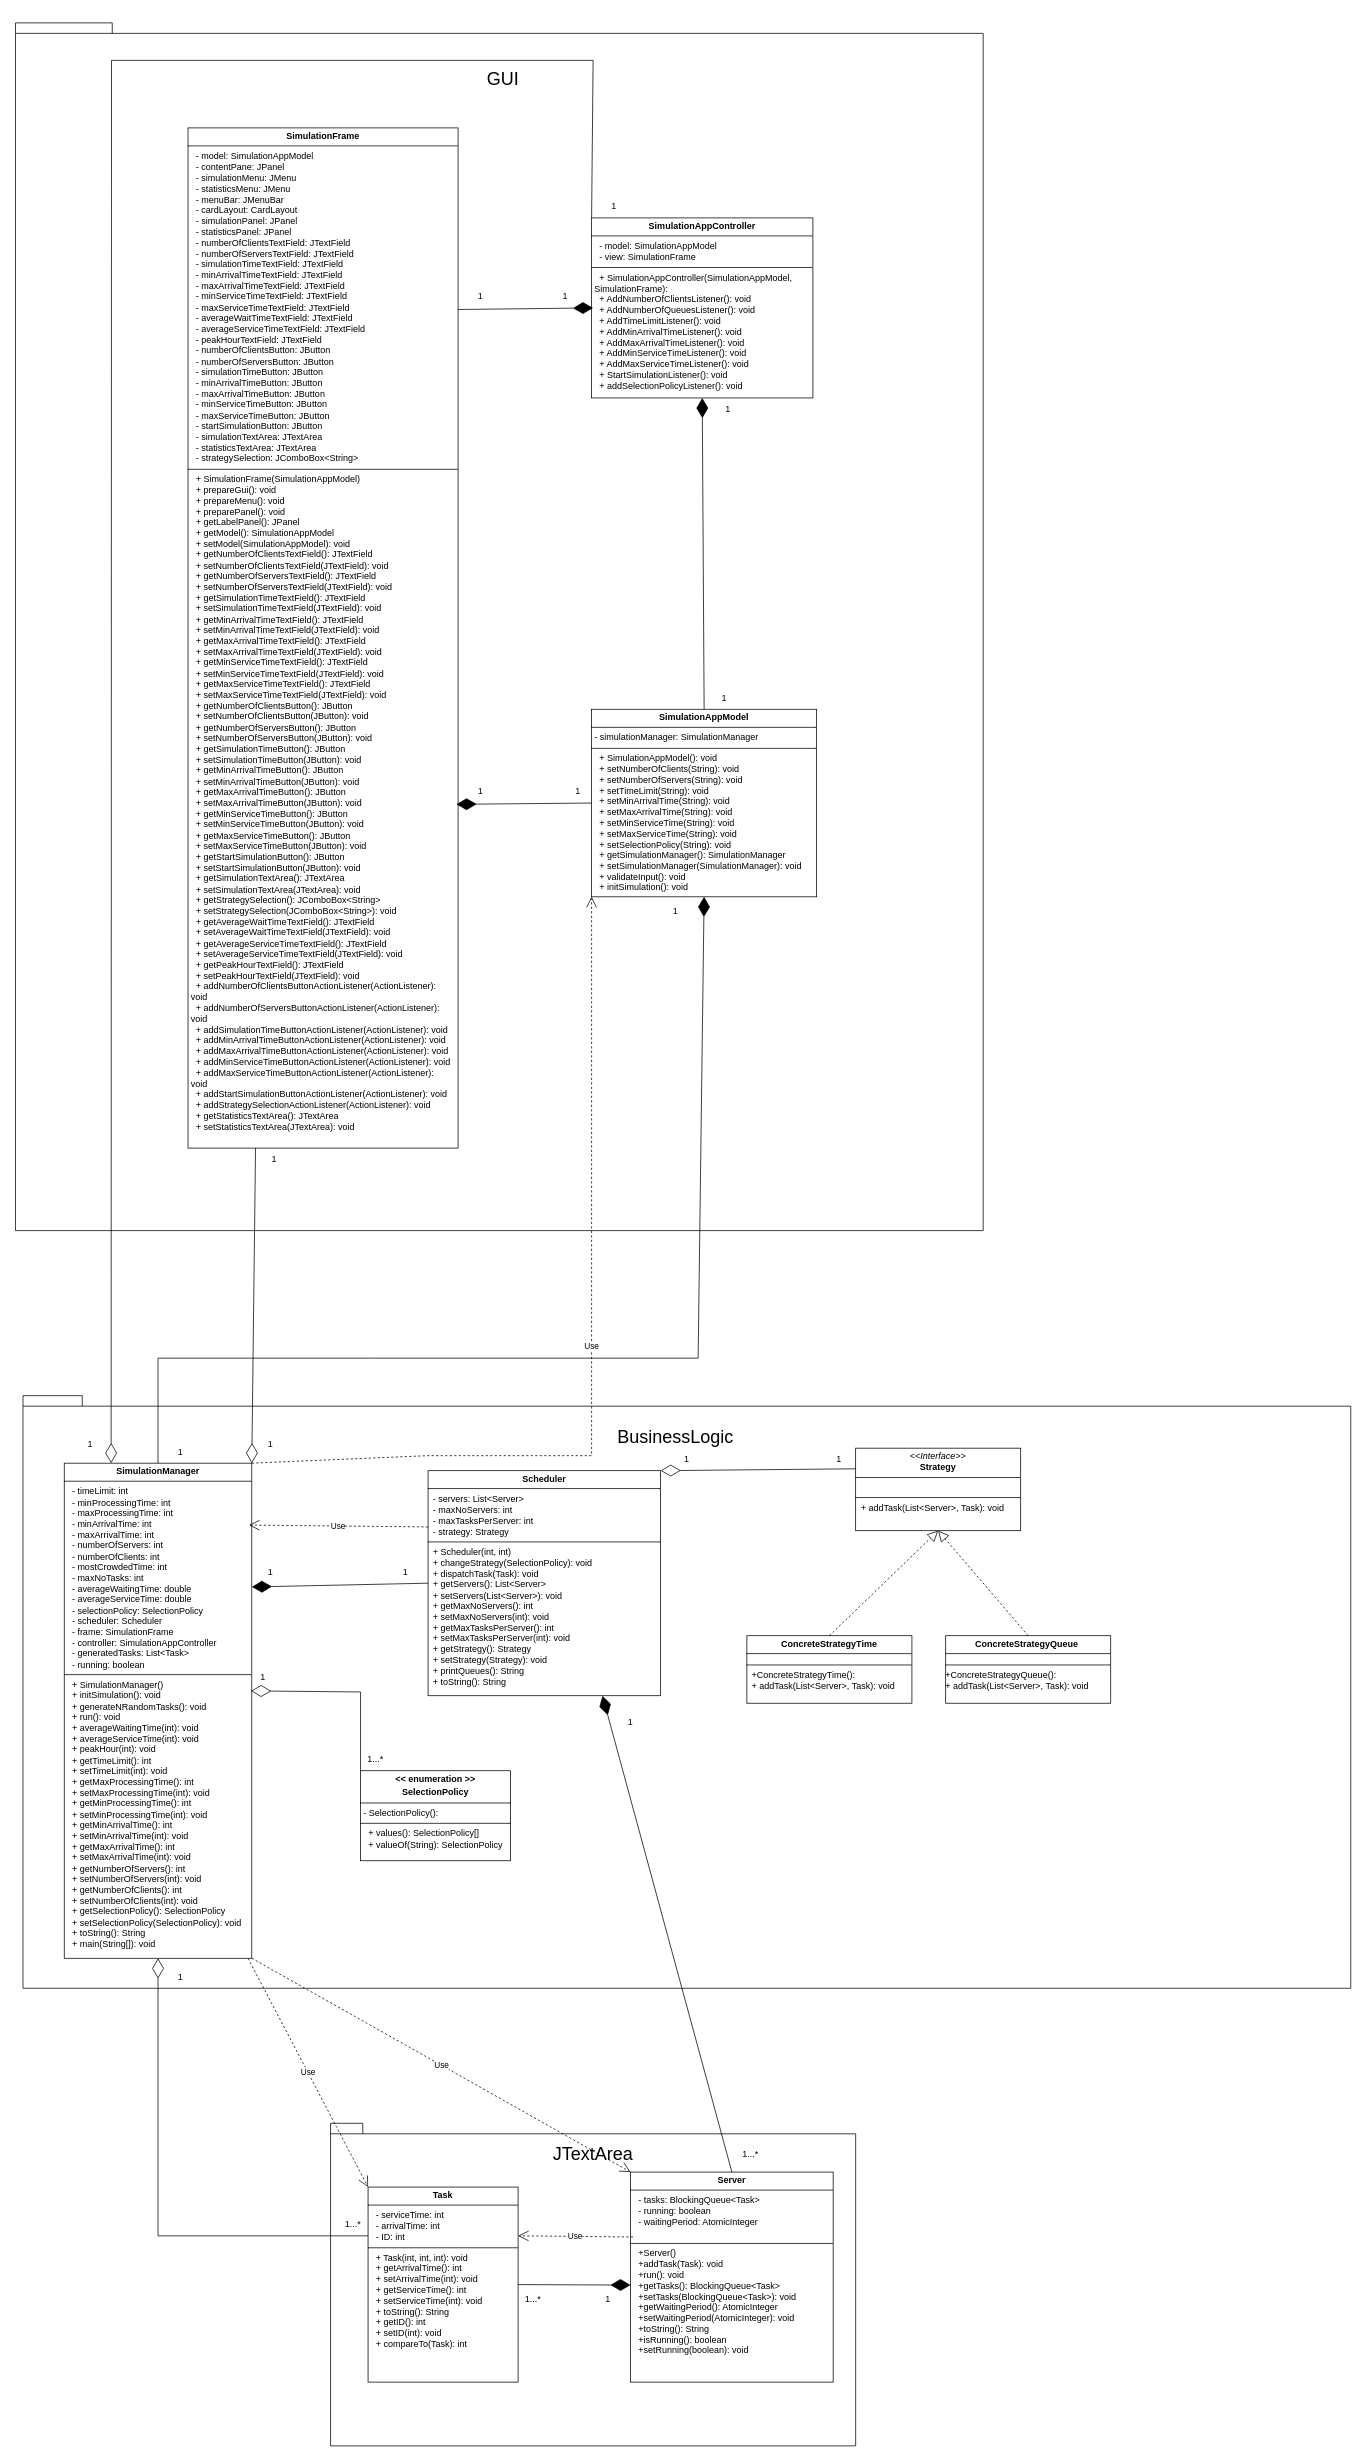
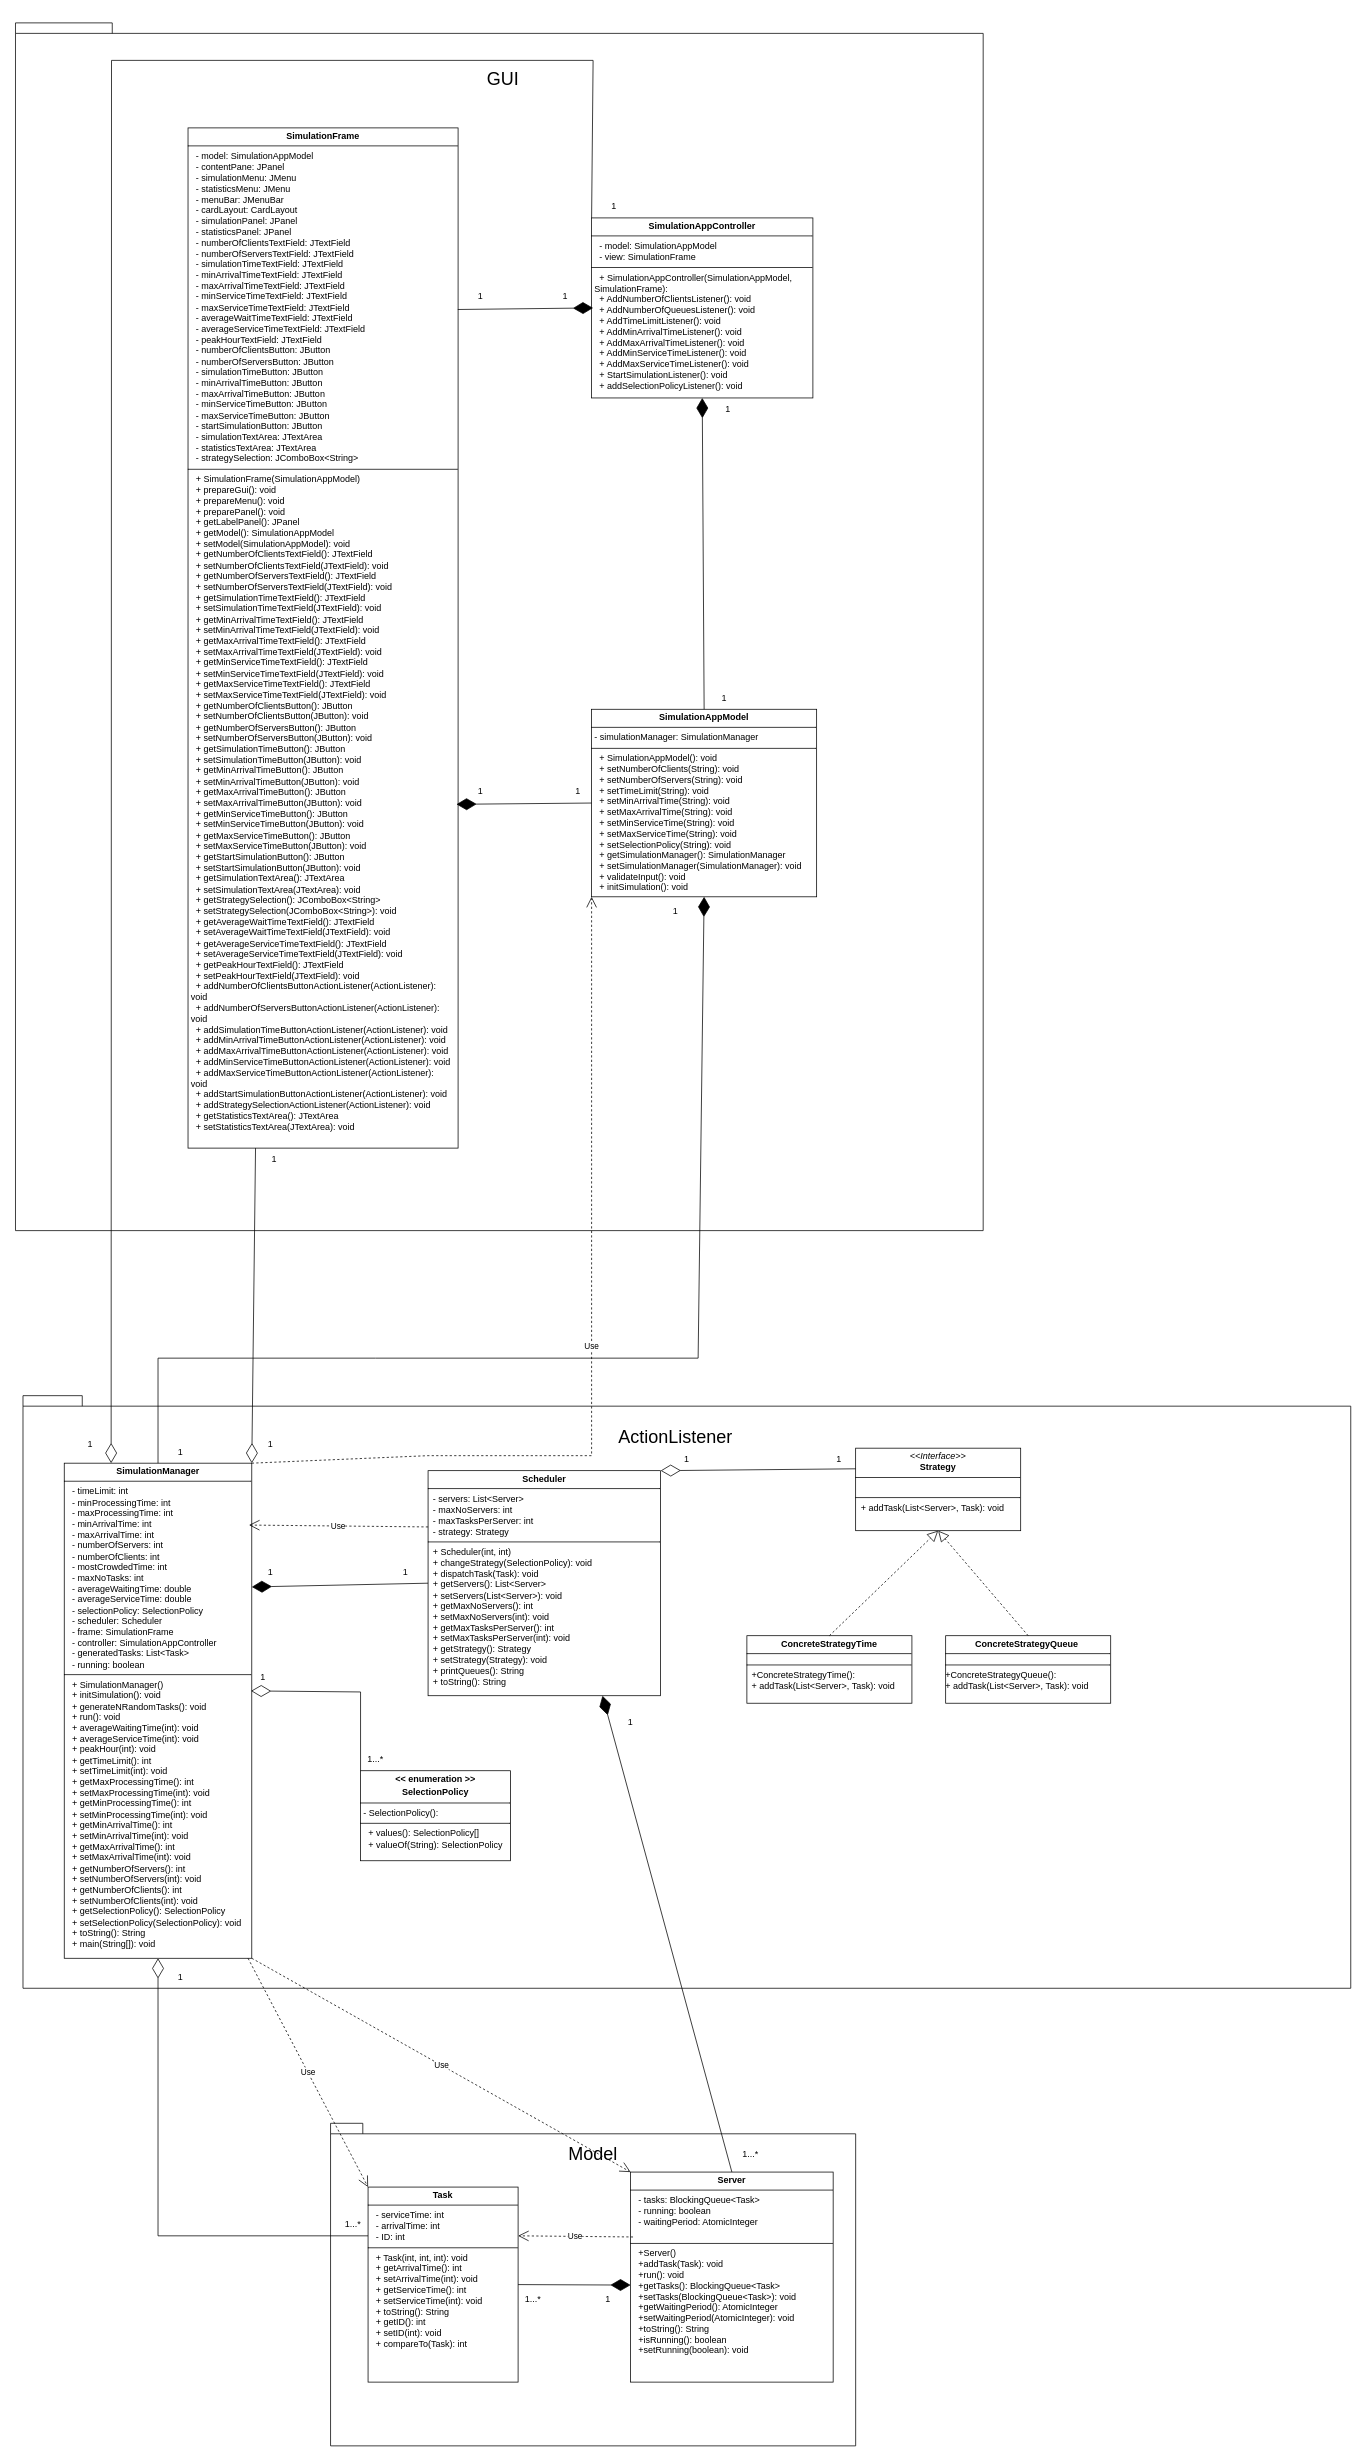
node "BusinessLogic": label "BusinessLogic" -> "ActionListener"
node "JTextArea": label "JTextArea" -> "Model"
